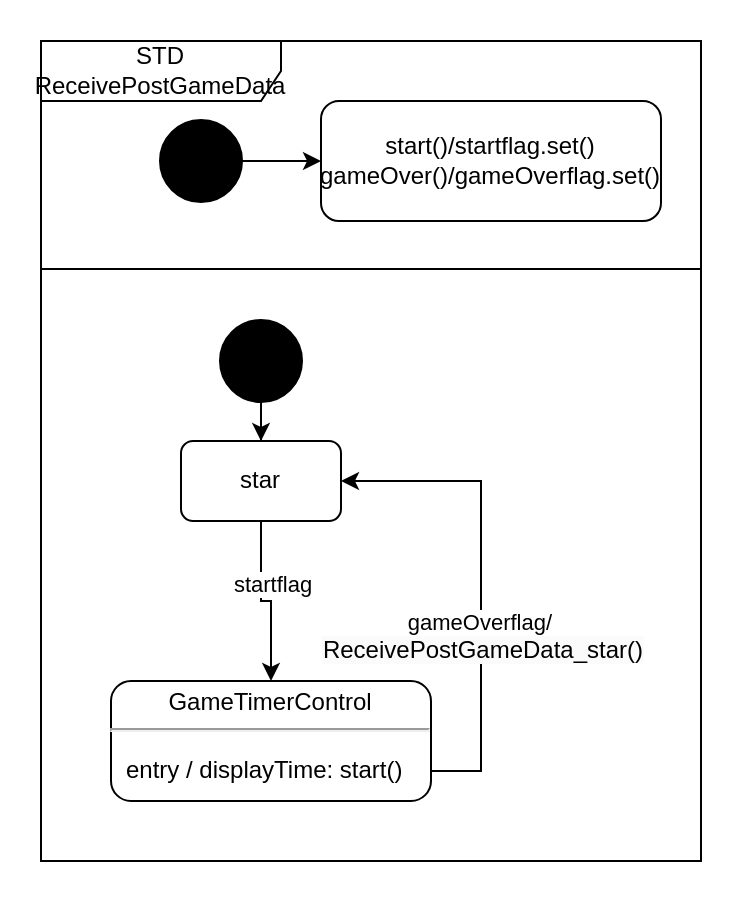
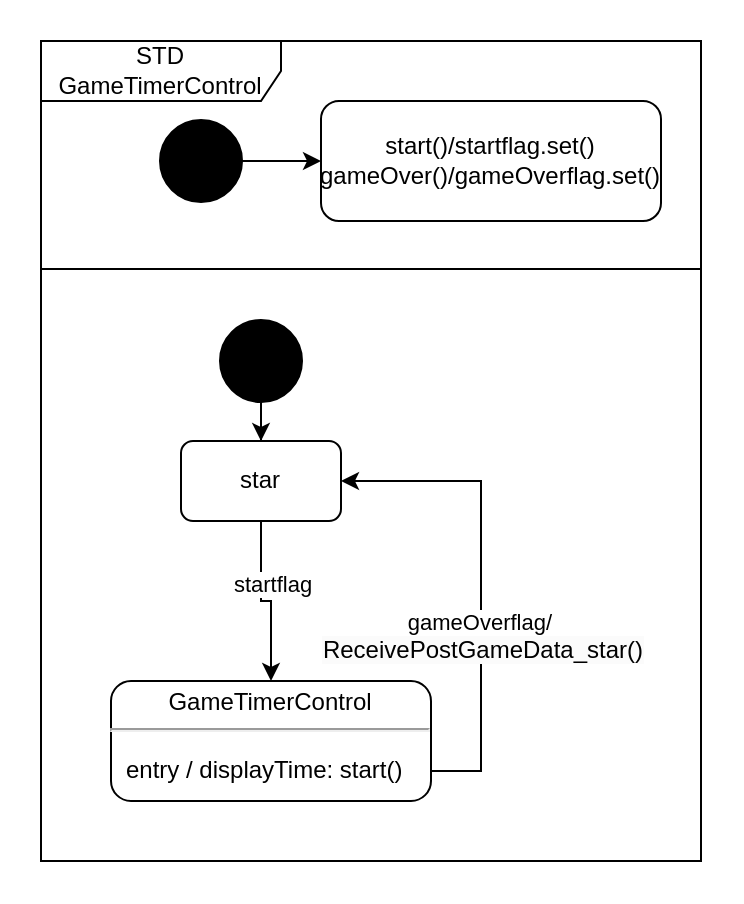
node "STD ReceivePostGameData": label "STD ReceivePostGameData" -> "STD GameTimerControl"
